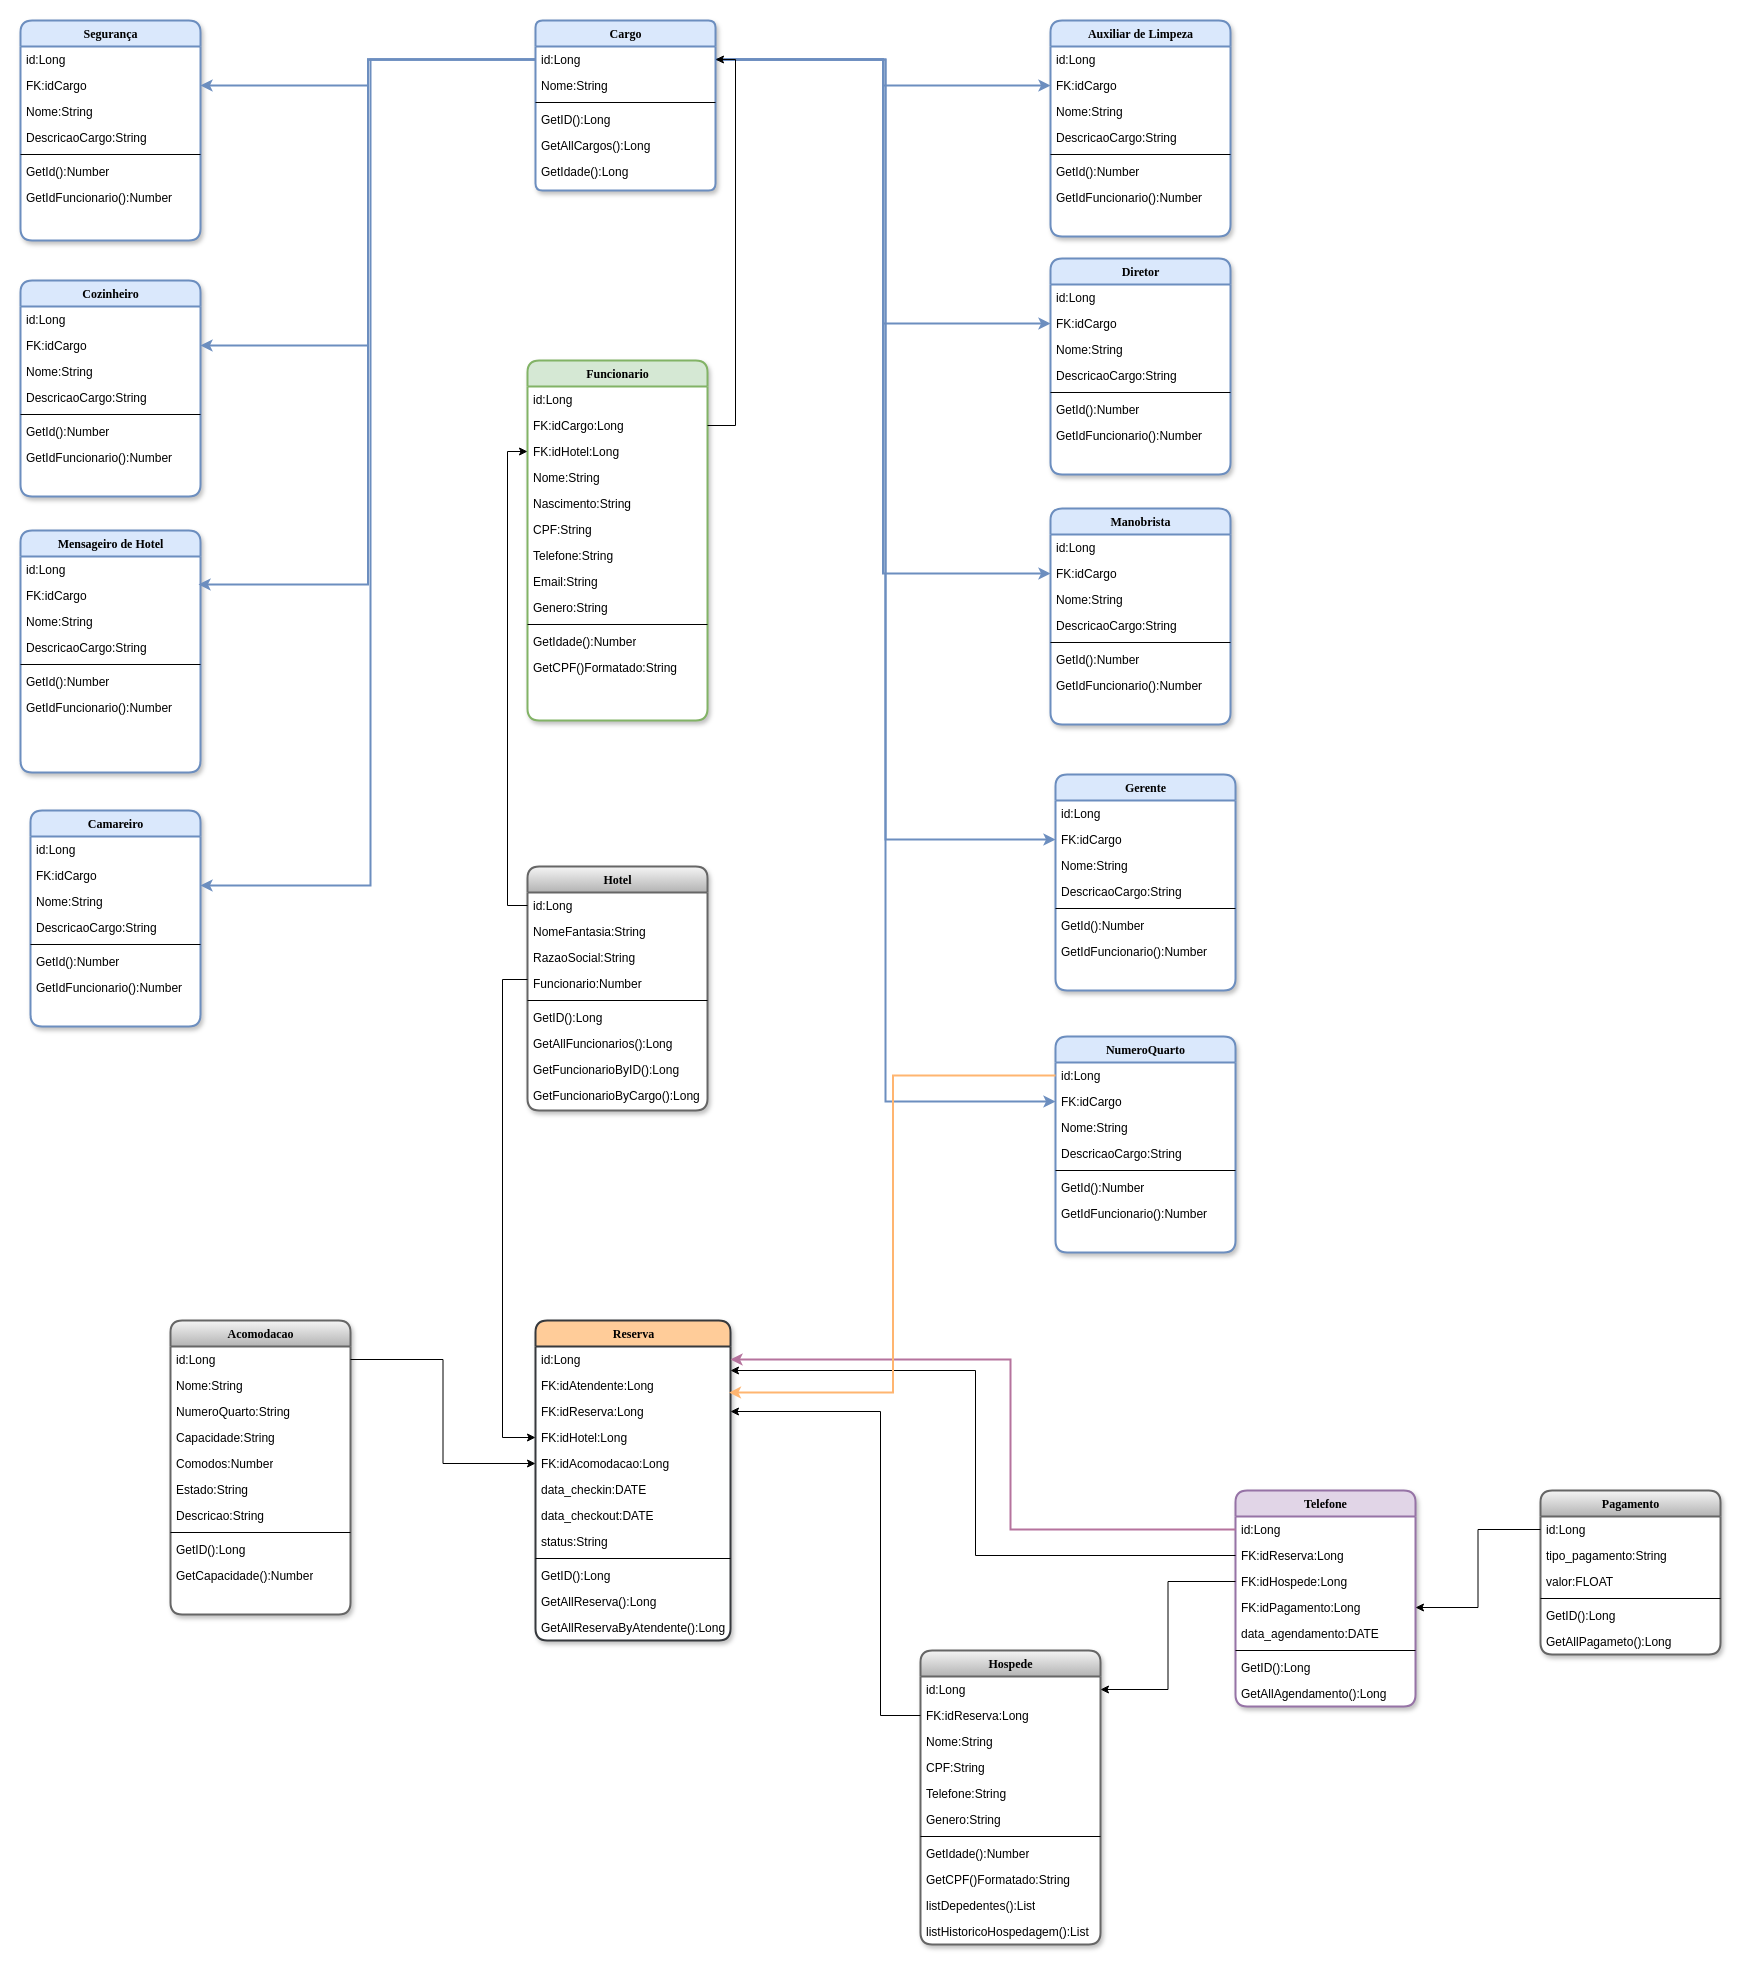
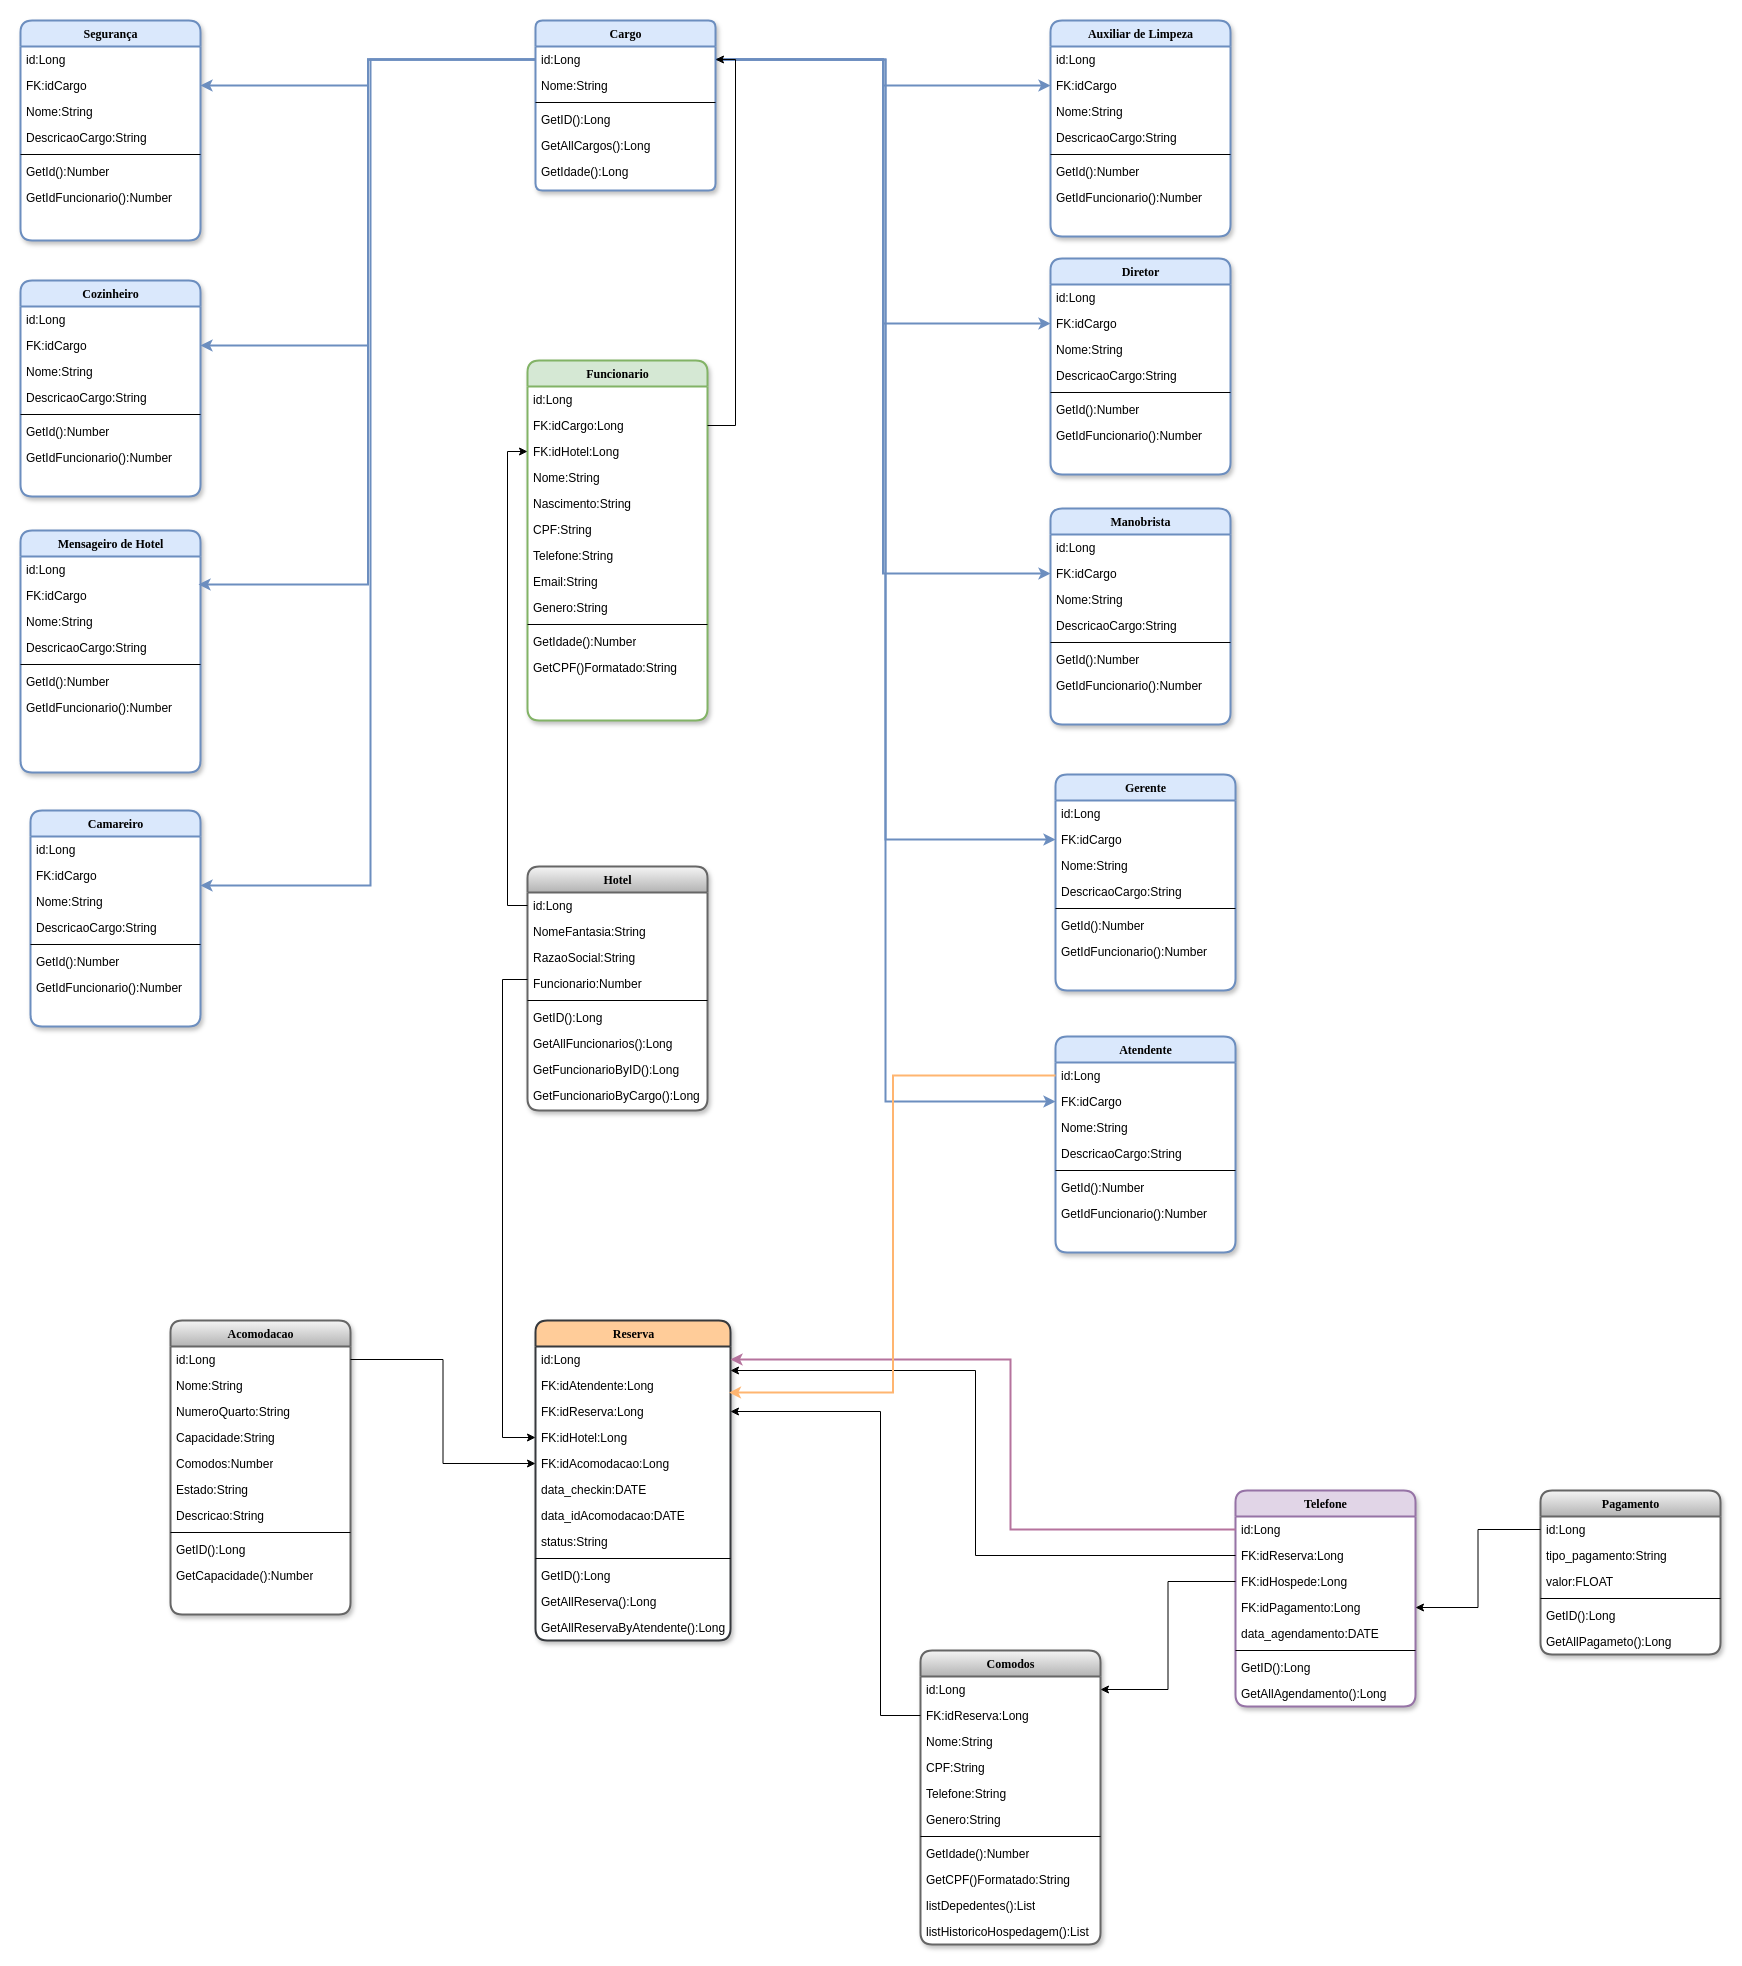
node "NumeroQuarto": label "NumeroQuarto" -> "Atendente"
node "data_checkout:DATE": label "data_checkout:DATE" -> "data_idAcomodacao:DATE"
node "Hospede": label "Hospede" -> "Comodos"
